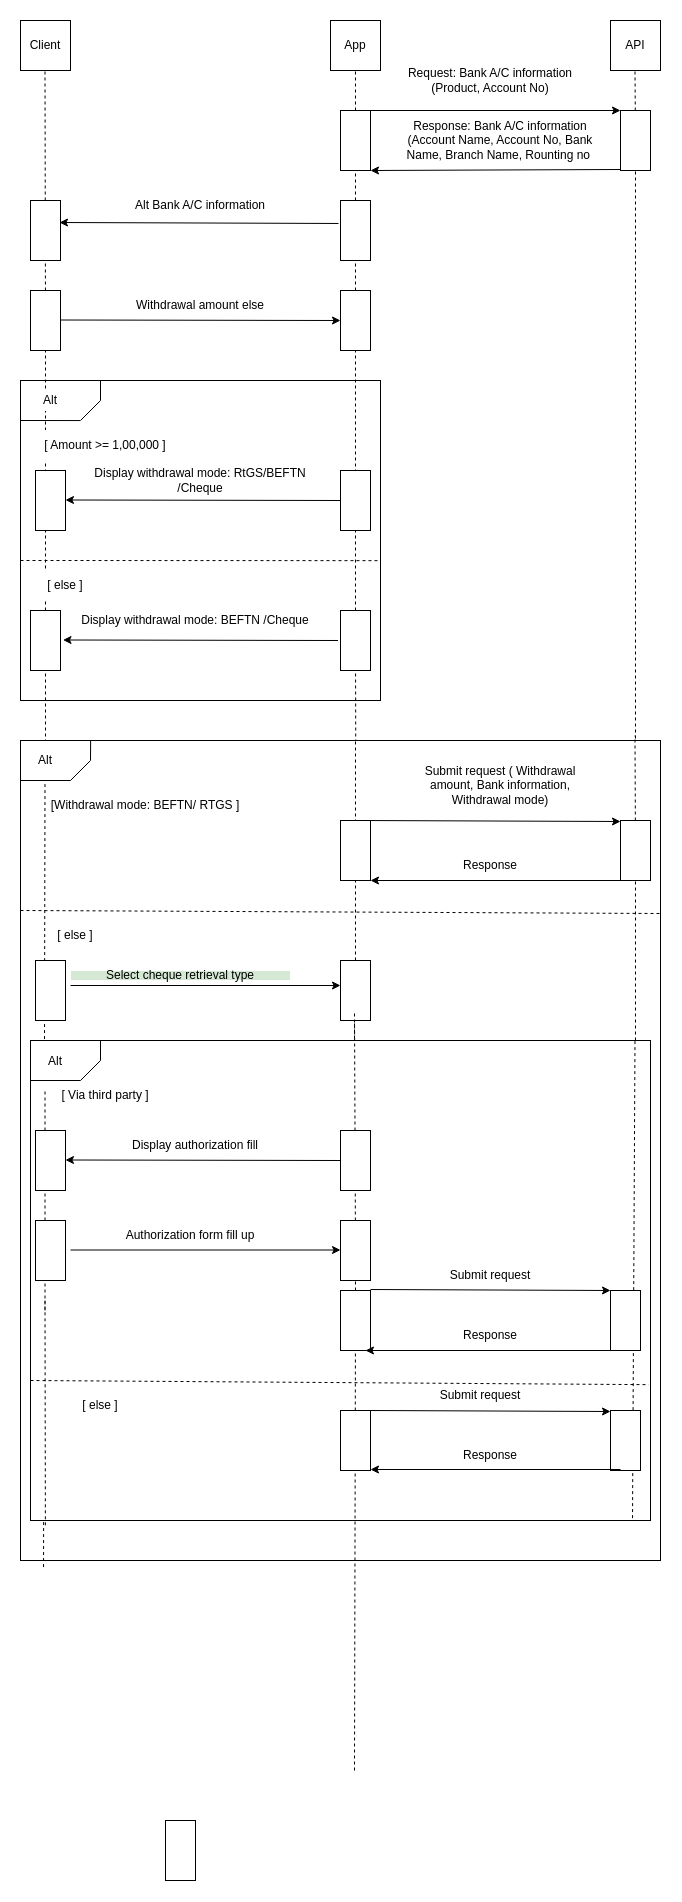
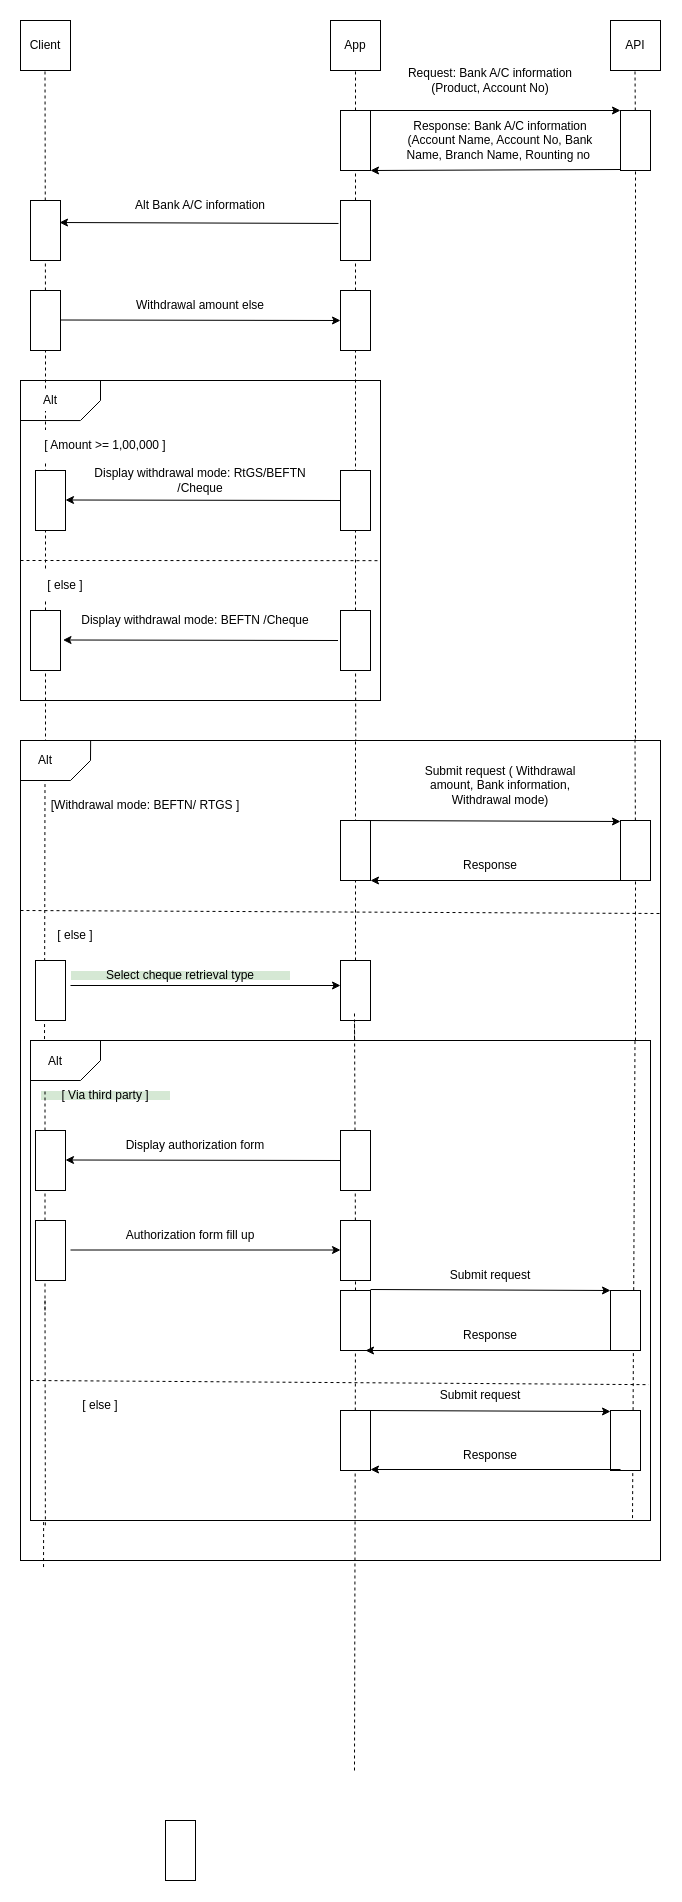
node "[ Via third party ]": fillcolor #ffffff -> #d5e8d4
node "Display authorization fill": label "Display authorization fill" -> "Display authorization form"
